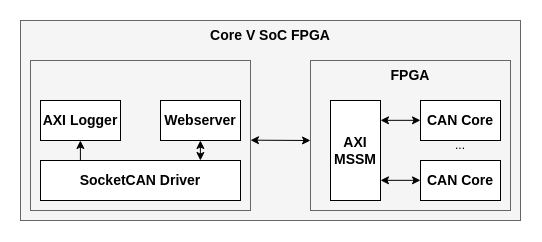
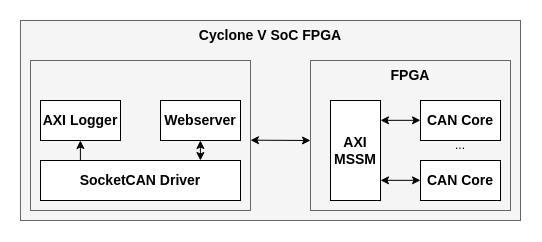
node "Core V SoC FPGA": label "Core V SoC FPGA" -> "Cyclone V SoC FPGA"
